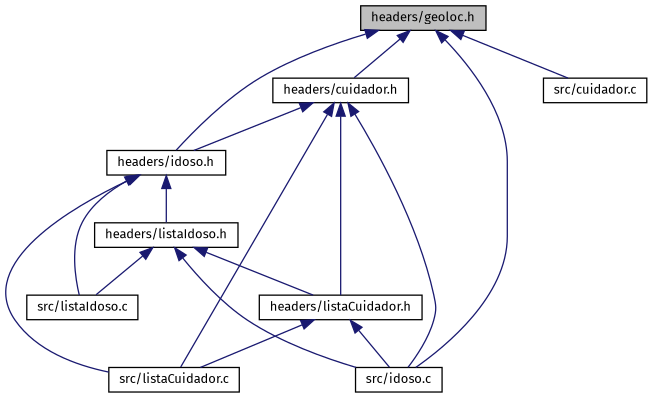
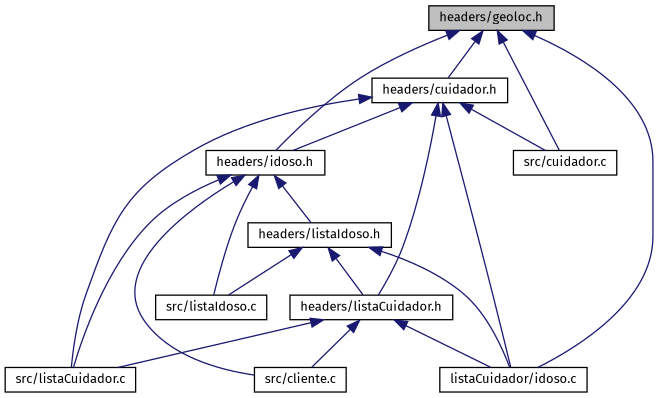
edge "src/cuidador.c" -> "headers/cuidador.h": added
node "src/cliente.c": added
node "src/idoso.c": label "src/idoso.c" -> "listaCuidador/idoso.c"
